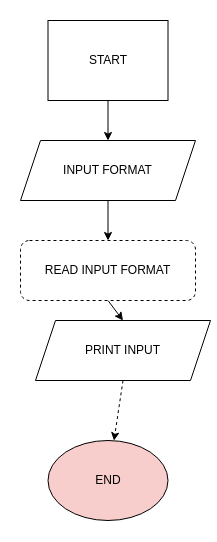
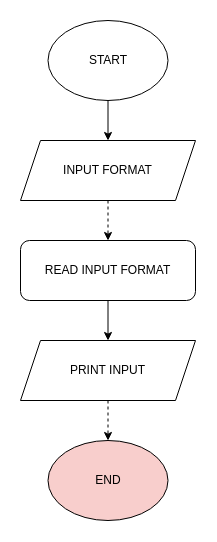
node "START": shape rectangle -> ellipse
edge "INPUT FORMAT" -> "READ INPUT FORMAT": style solid -> dashed
node "READ INPUT FORMAT": style dashed -> solid
node "PRINT INPUT": moved (123, 351) -> (108, 371)
